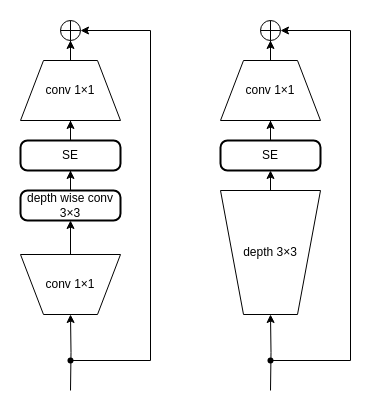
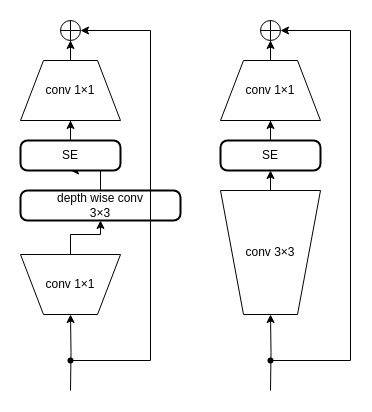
node "depth wise conv 3×3": size 100x30 -> 160x30
node "depth 3×3": label "depth 3×3" -> "conv 3×3"
